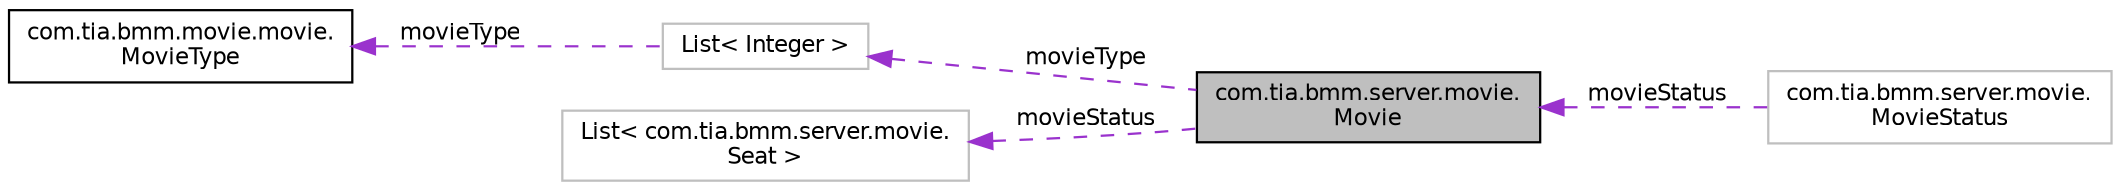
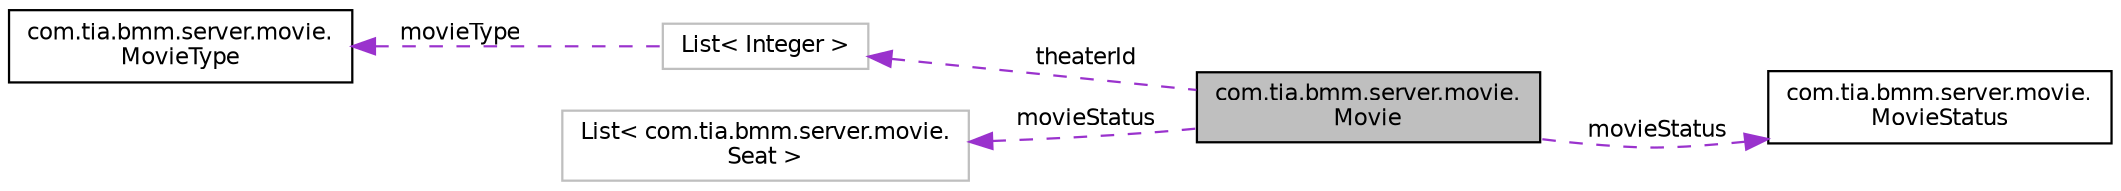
node "com.tia.bmm.movie.movie. MovieType": label "com.tia.bmm.movie.movie. MovieType" -> "com.tia.bmm.server.movie. MovieType"
edge "com.tia.bmm.server.movie. Movie" -> "List< Integer >": label " movieType" -> " theaterId"
edge "com.tia.bmm.server.movie. MovieStatus" -> "com.tia.bmm.server.movie. Movie": reversed
node "com.tia.bmm.server.movie. MovieStatus": color grey75 -> black
